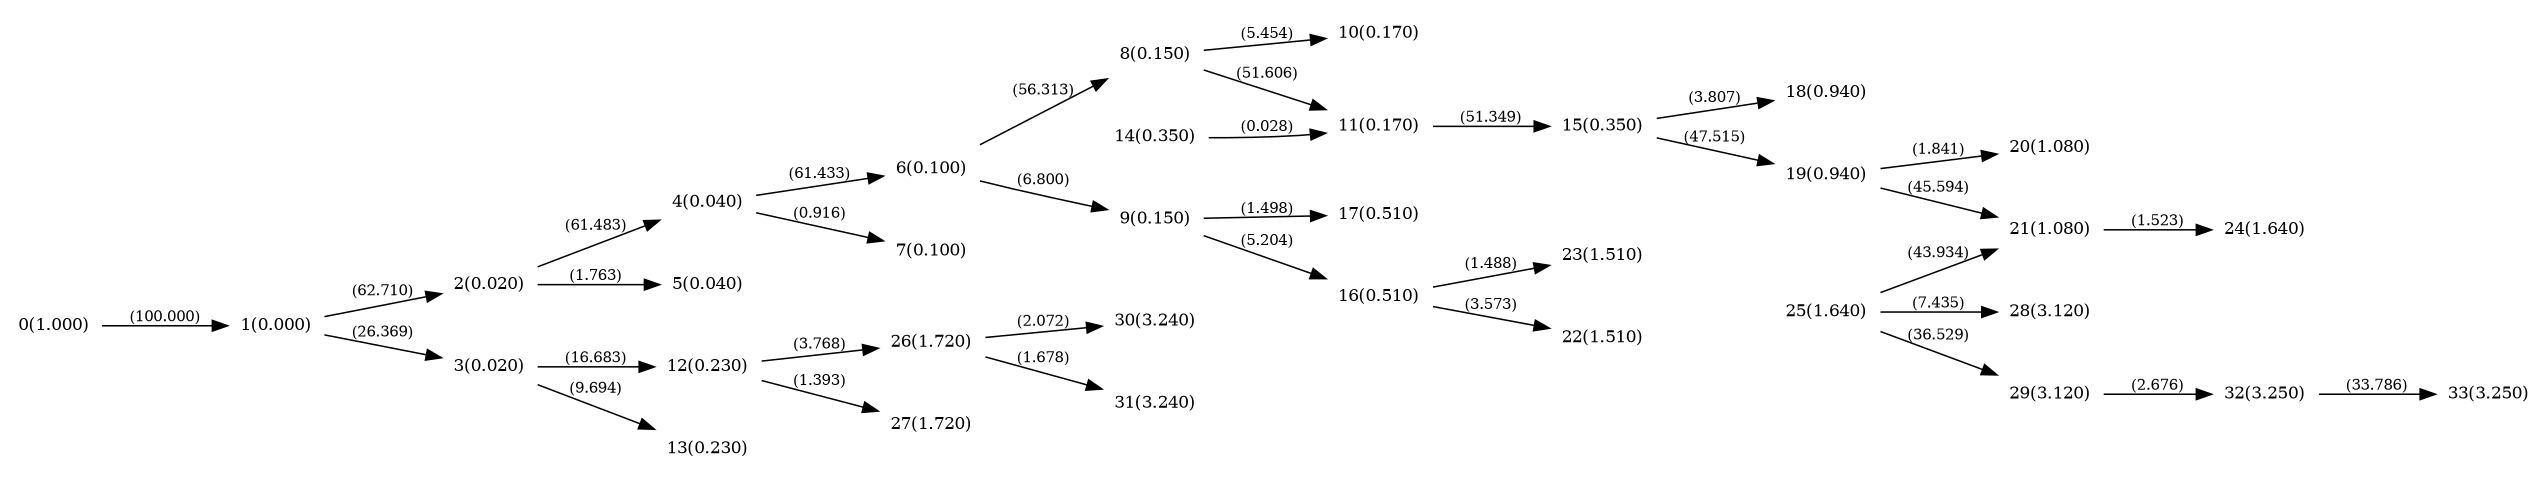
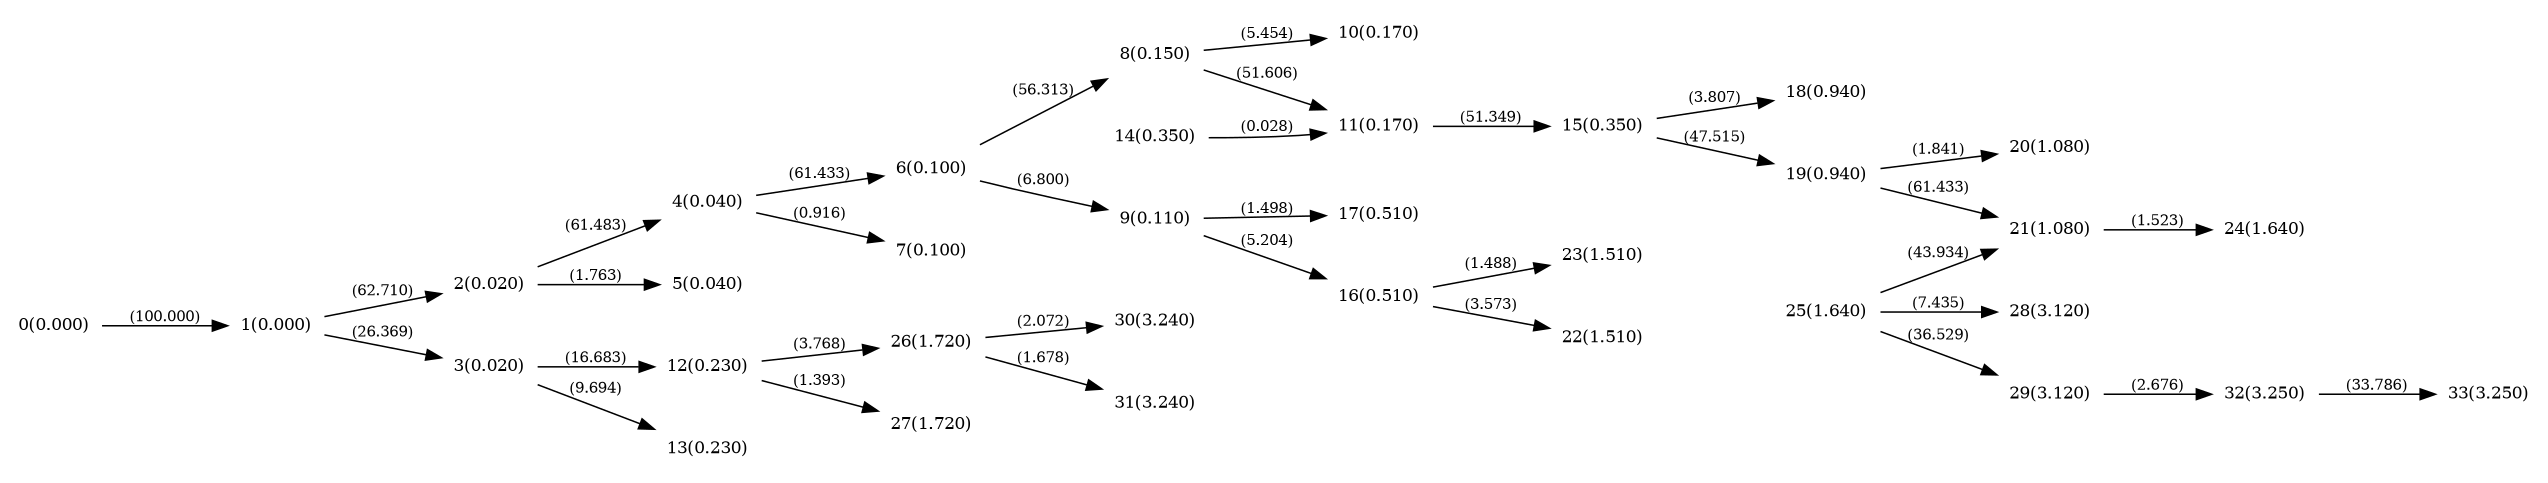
edge "19(0.940)" -> "21(1.080)": label "(45.594)" -> "(61.433)"
node "9(0.150)": label "9(0.150)" -> "9(0.110)"
node "0(1.000)": label "0(1.000)" -> "0(0.000)"
